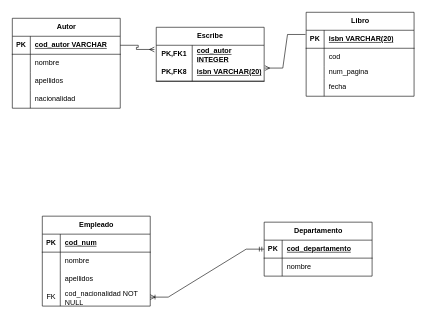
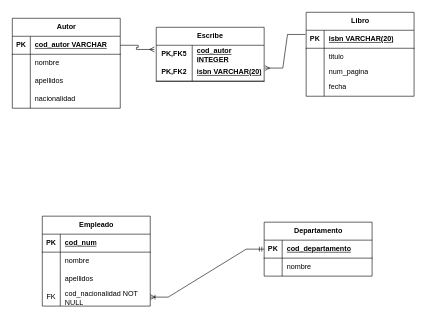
node "PK,FK1": label "PK,FK1" -> "PK,FK5"
node "cod": label "cod" -> "titulo"
node "PK,FK8": label "PK,FK8" -> "PK,FK2"
